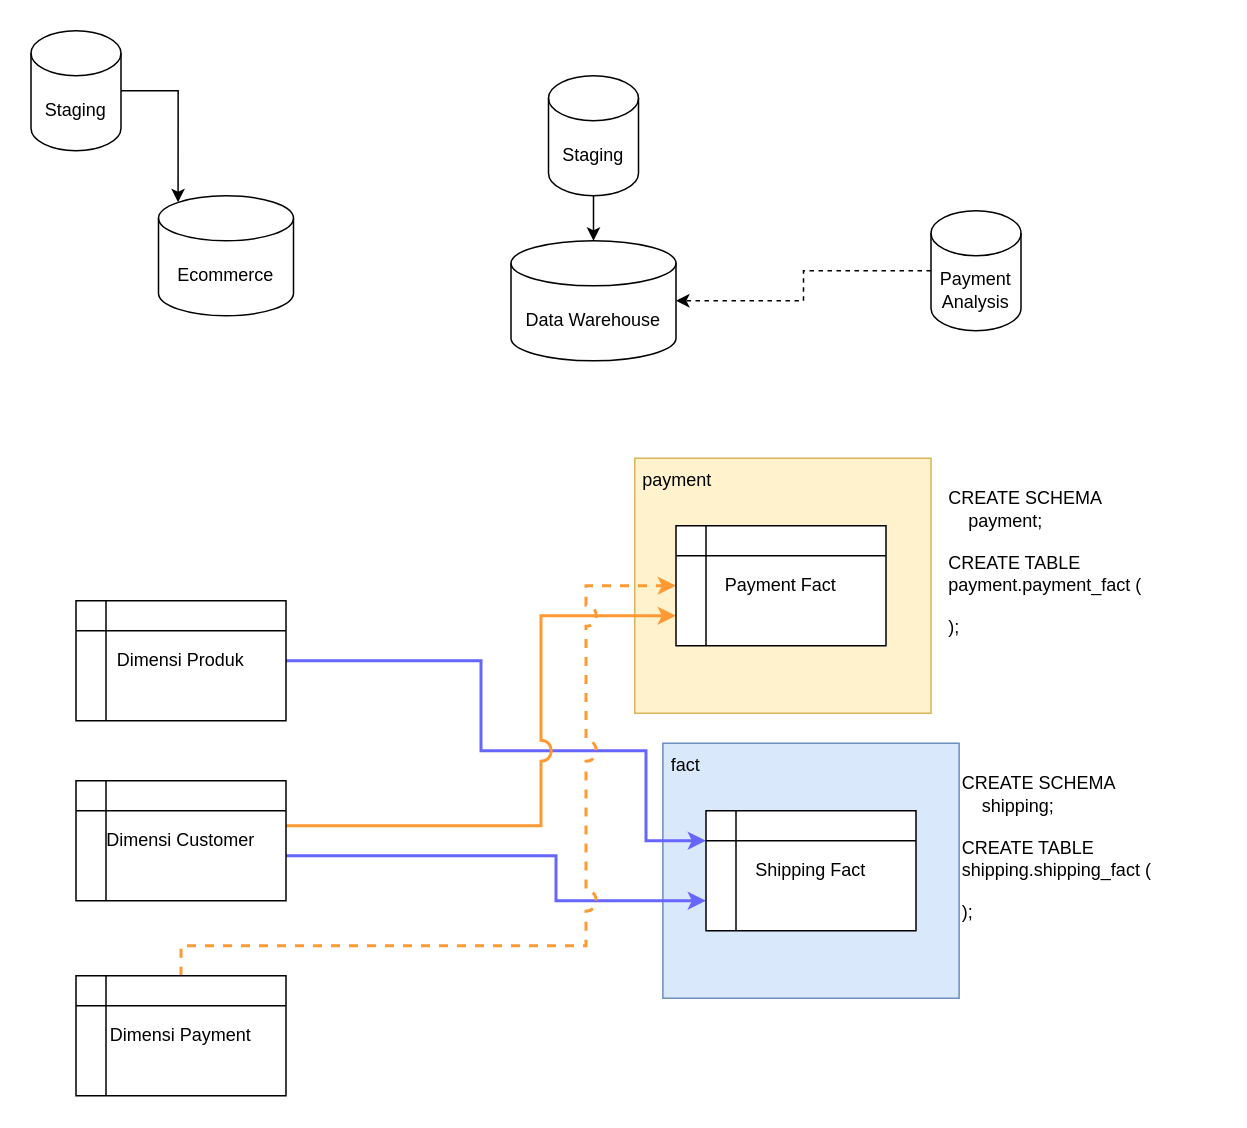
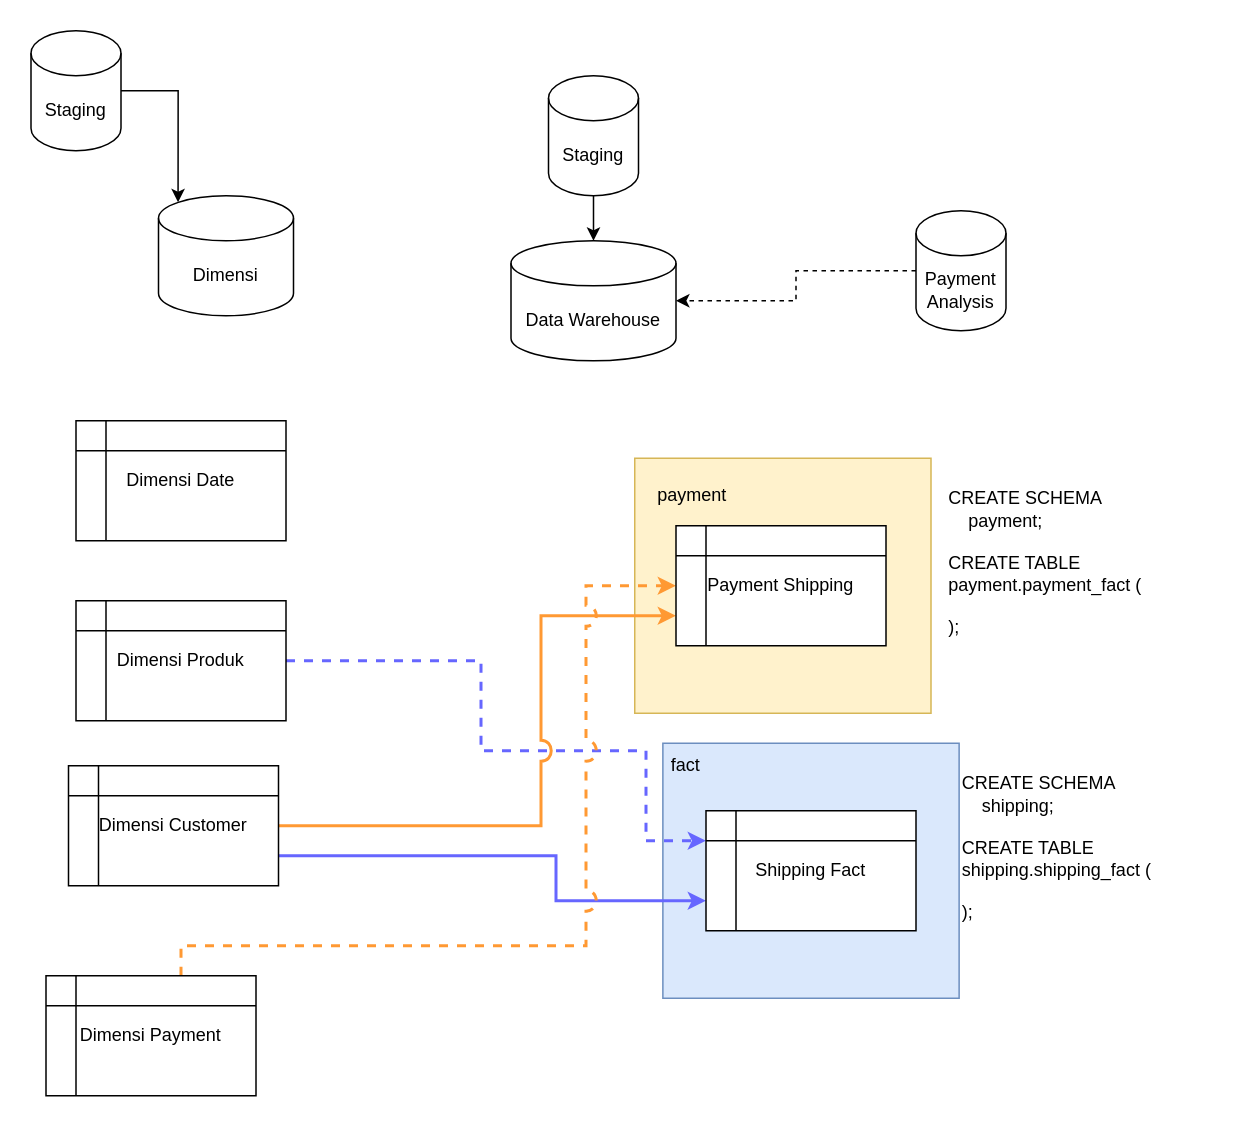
node "Payment Analysis": moved (976, 271) -> (961, 271)
node "Ecommerce": label "Ecommerce" -> "Dimensi"
node "Dimensi Date": added
node "payment": moved (722, 481) -> (737, 496)
node "Payment Fact": label "Payment Fact" -> "Payment Shipping"
edge "Dimensi Produk" -> "Shipping Fact": style solid -> dashed
node "Dimensi Customer": moved (181, 841) -> (173, 826)
node "Dimensi Payment": moved (181, 1036) -> (151, 1036)
